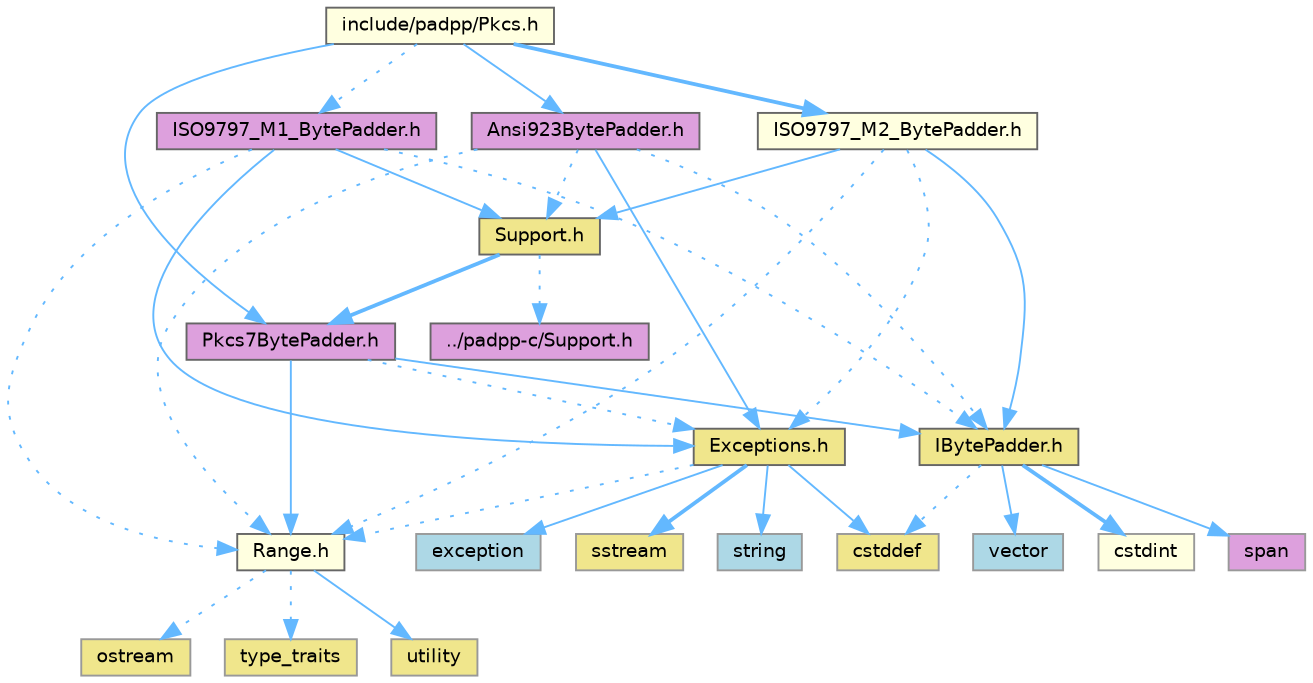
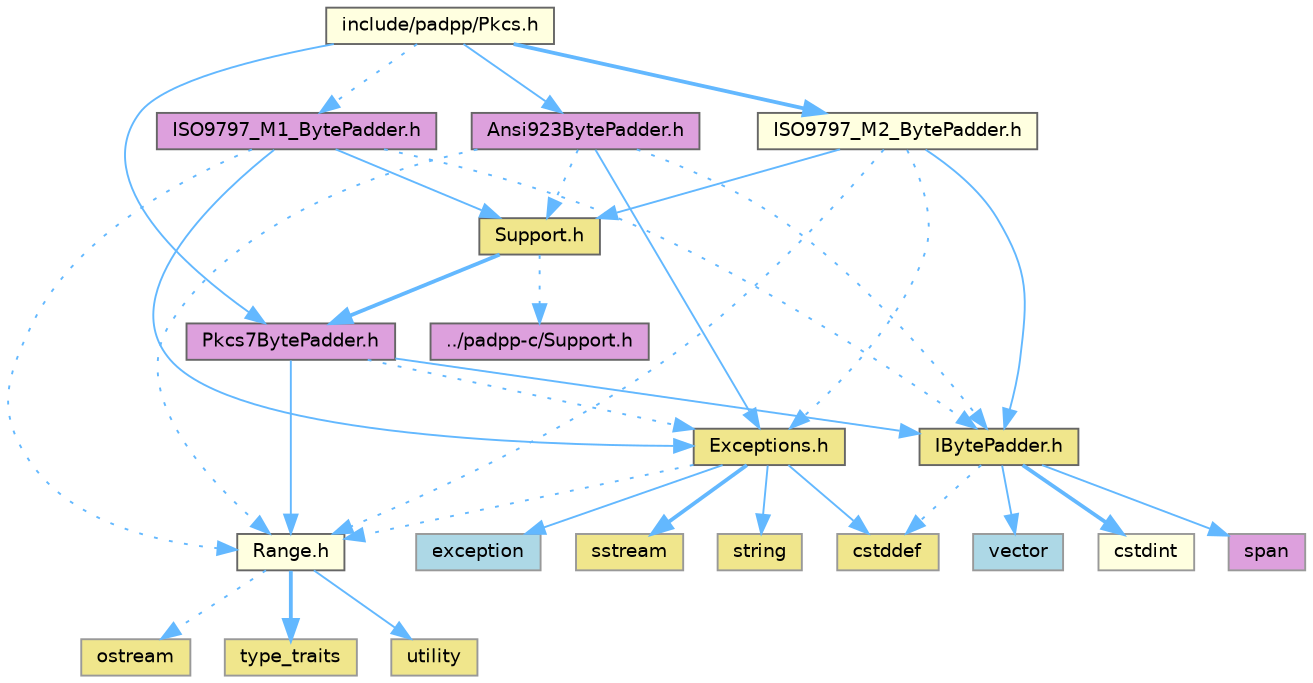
node "string": fillcolor lightblue -> khaki
edge "Range.h" -> "type_traits": style dotted -> bold
